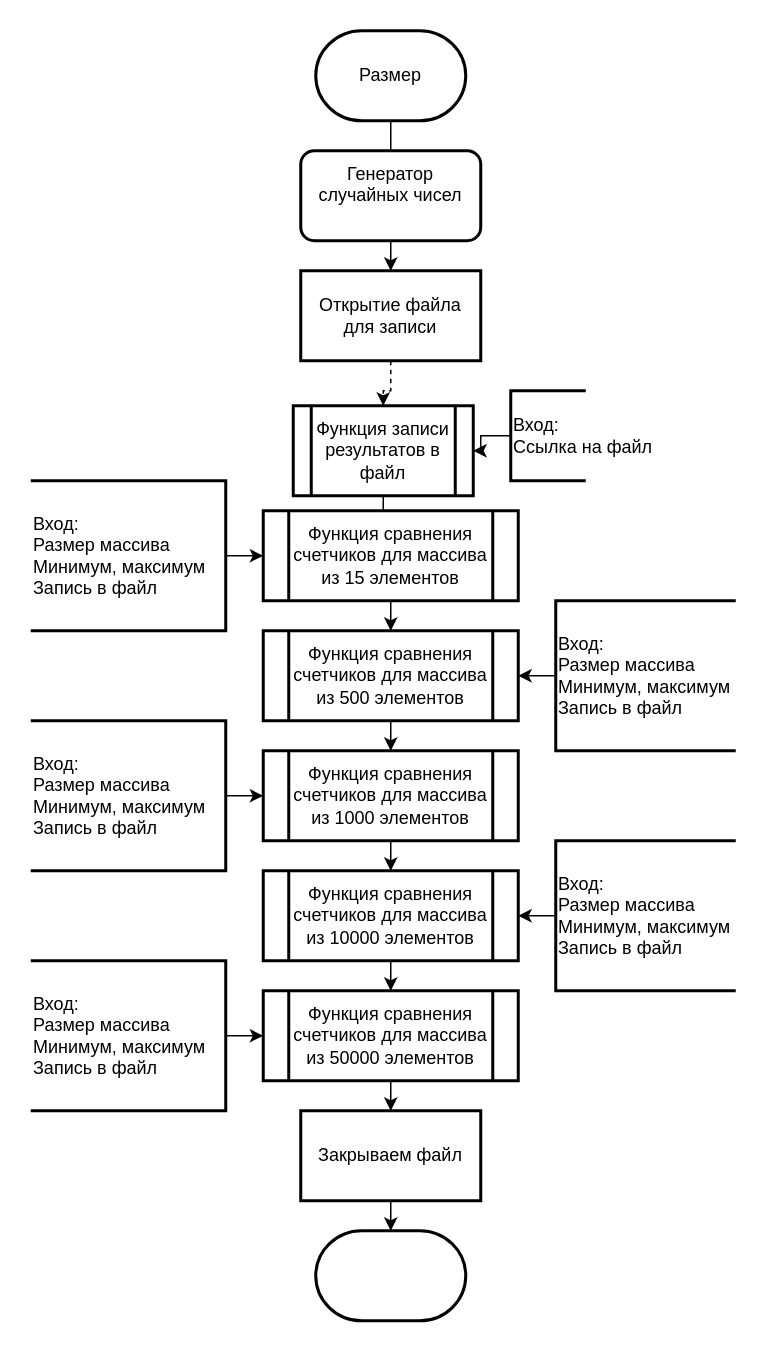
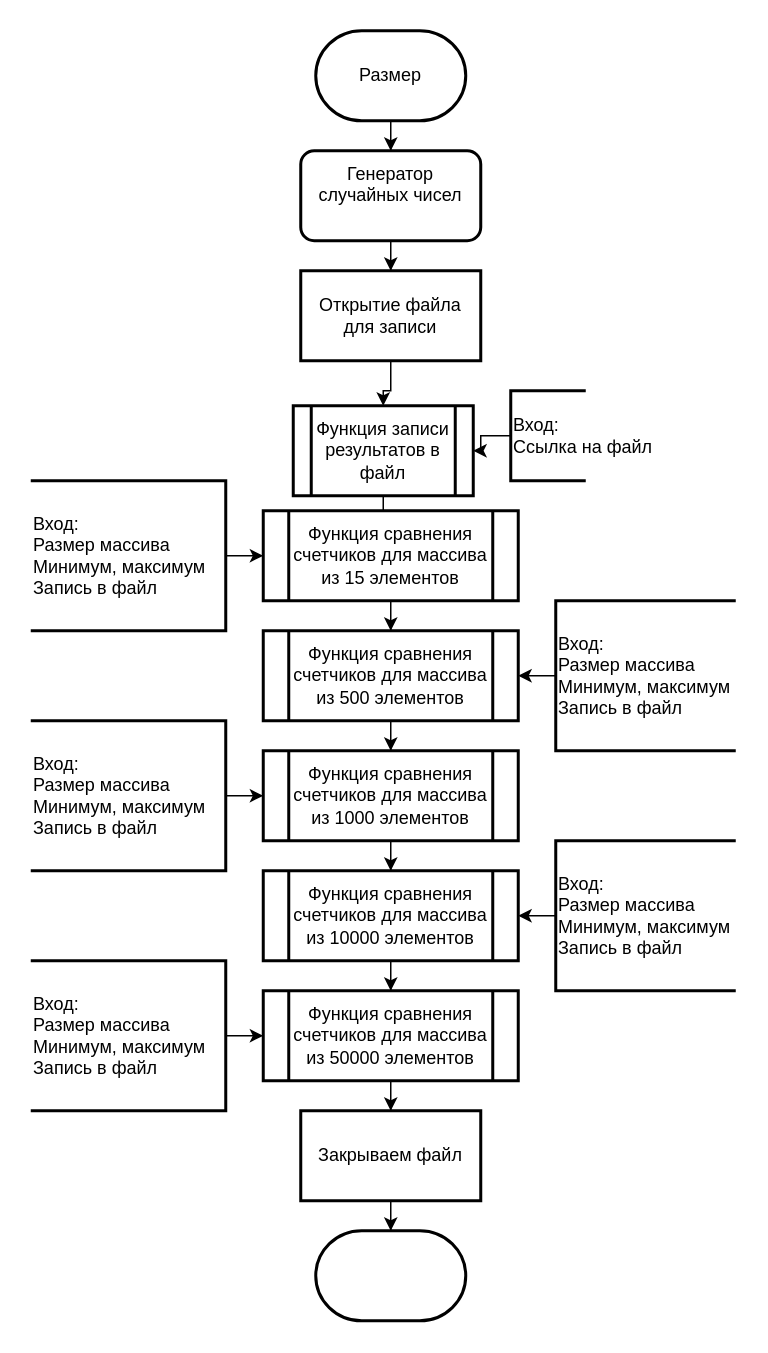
edge "Размер" -- "Генератор случайных чисел": arrowhead none -> classic
edge "Открытие файла для записи" -> "Функция записи результатов в файл": style dashed -> solid
